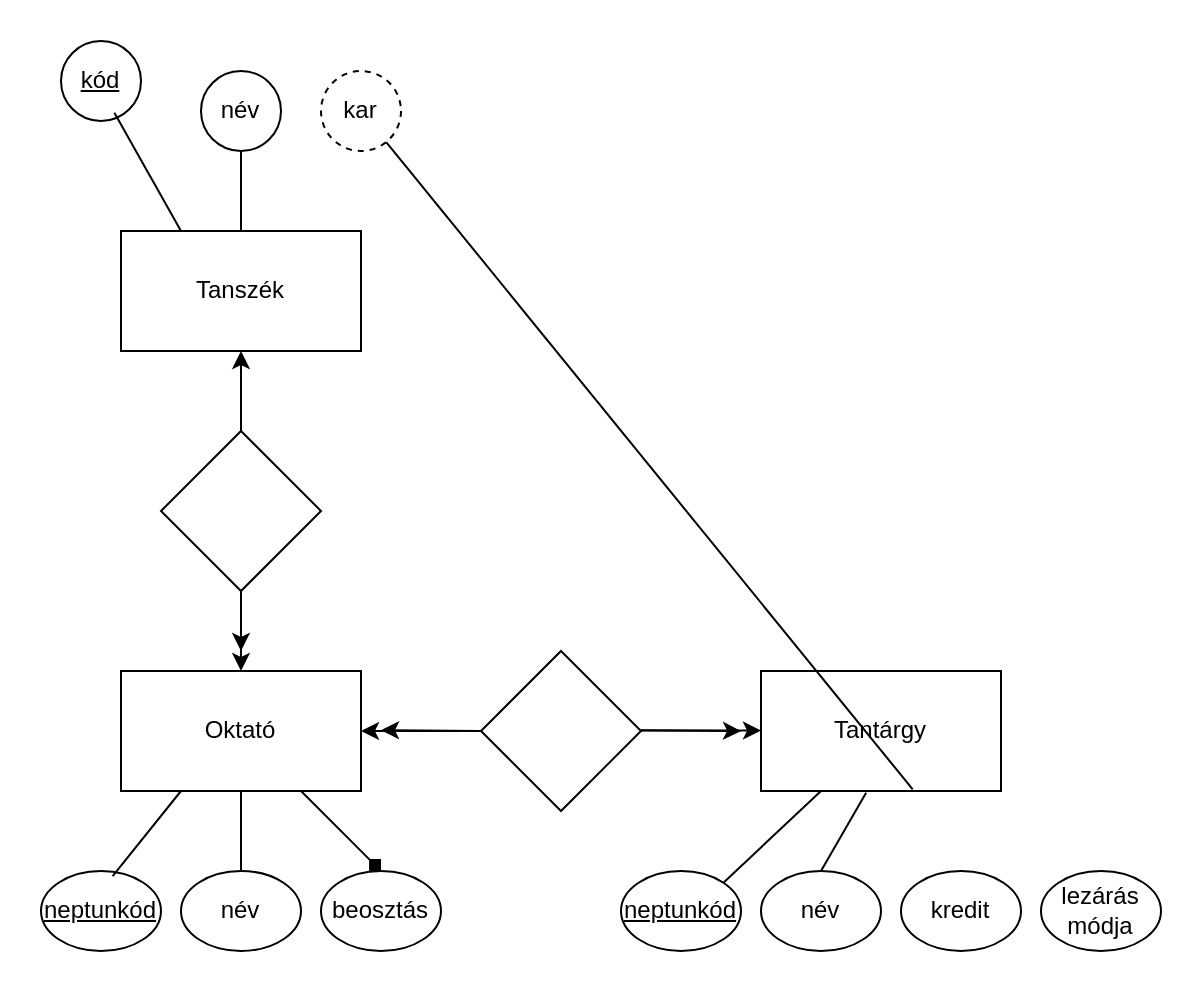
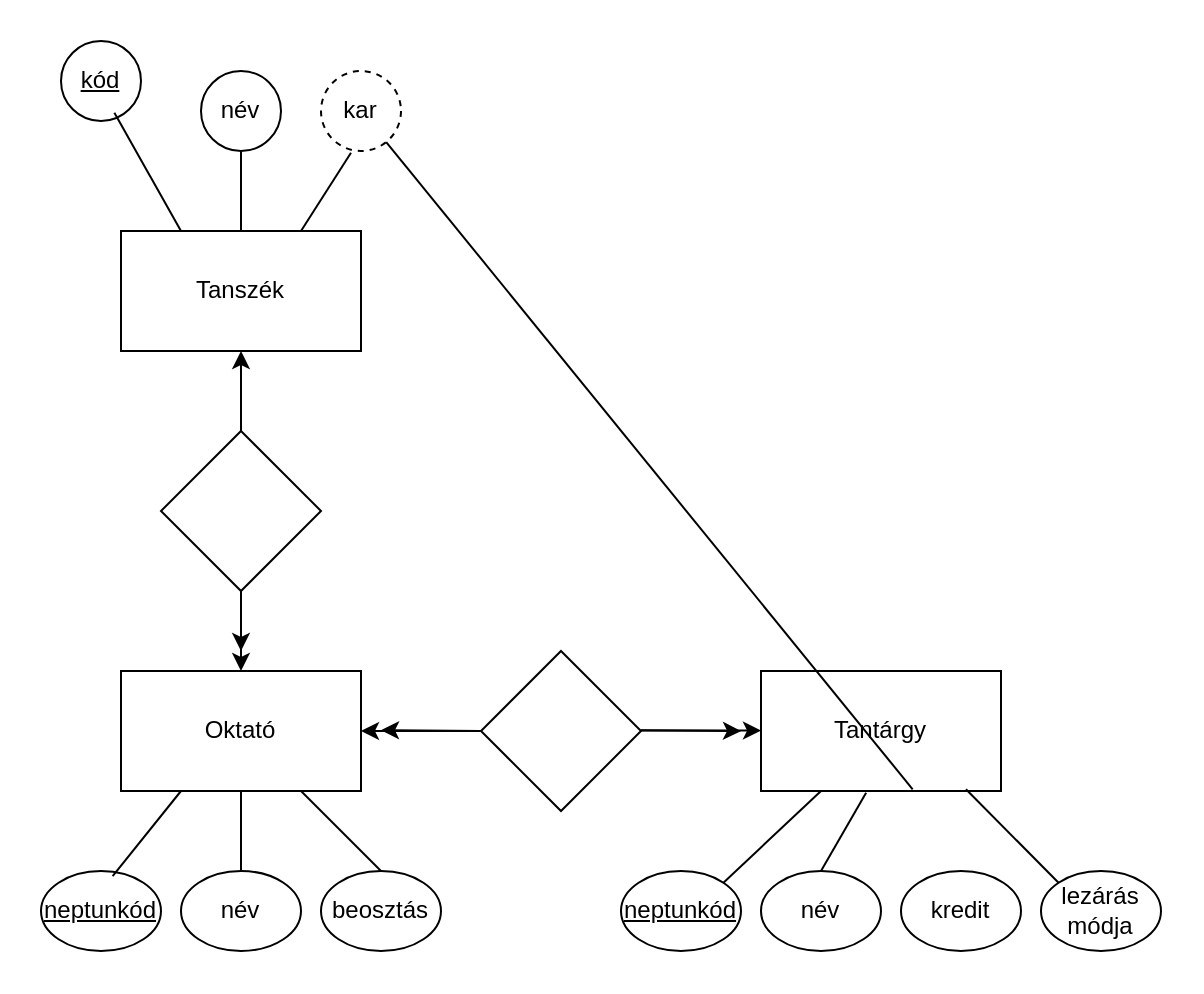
edge "kar" -- "Tanszék": added
edge "Tantárgy" -- "lezárás módja": added
edge "Oktató" -> "beosztás": arrowhead diamond -> none
